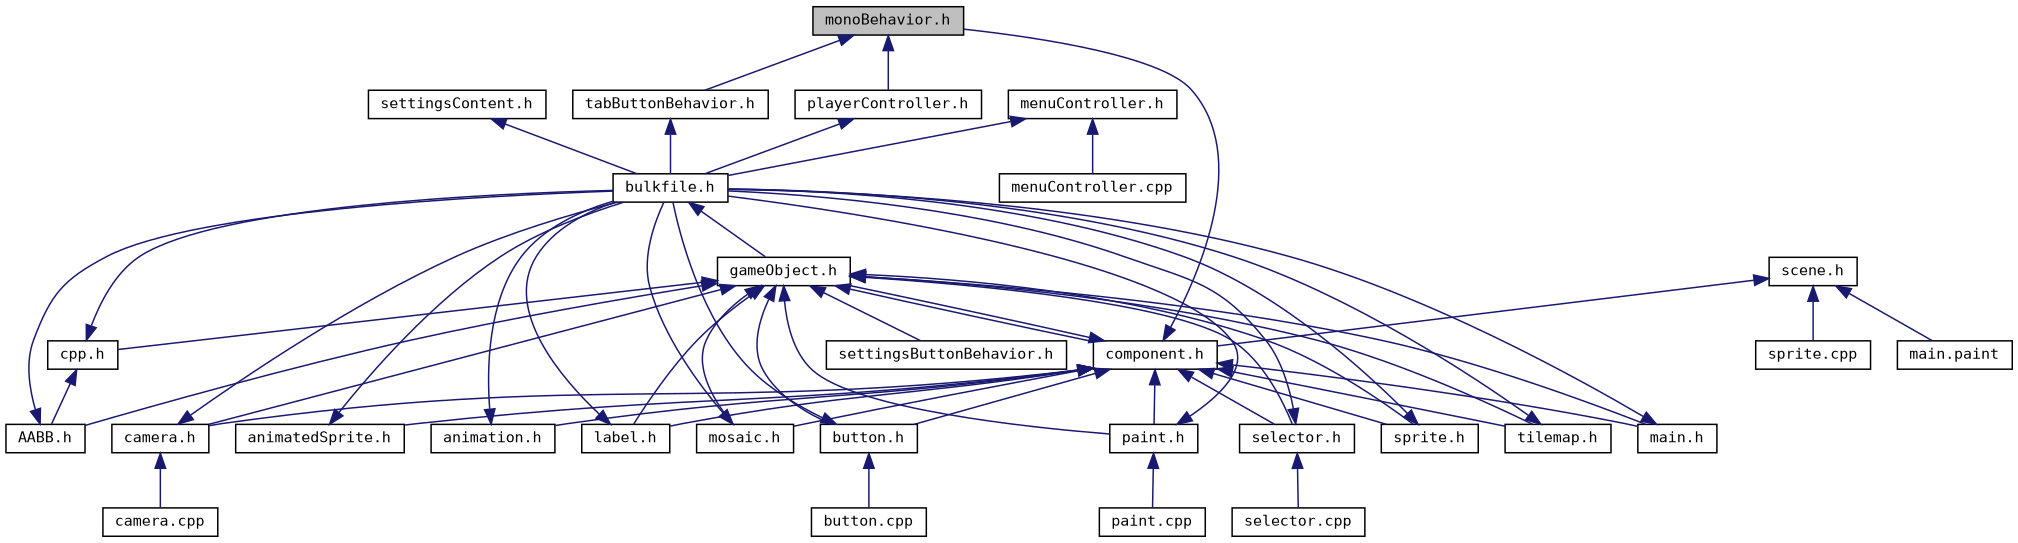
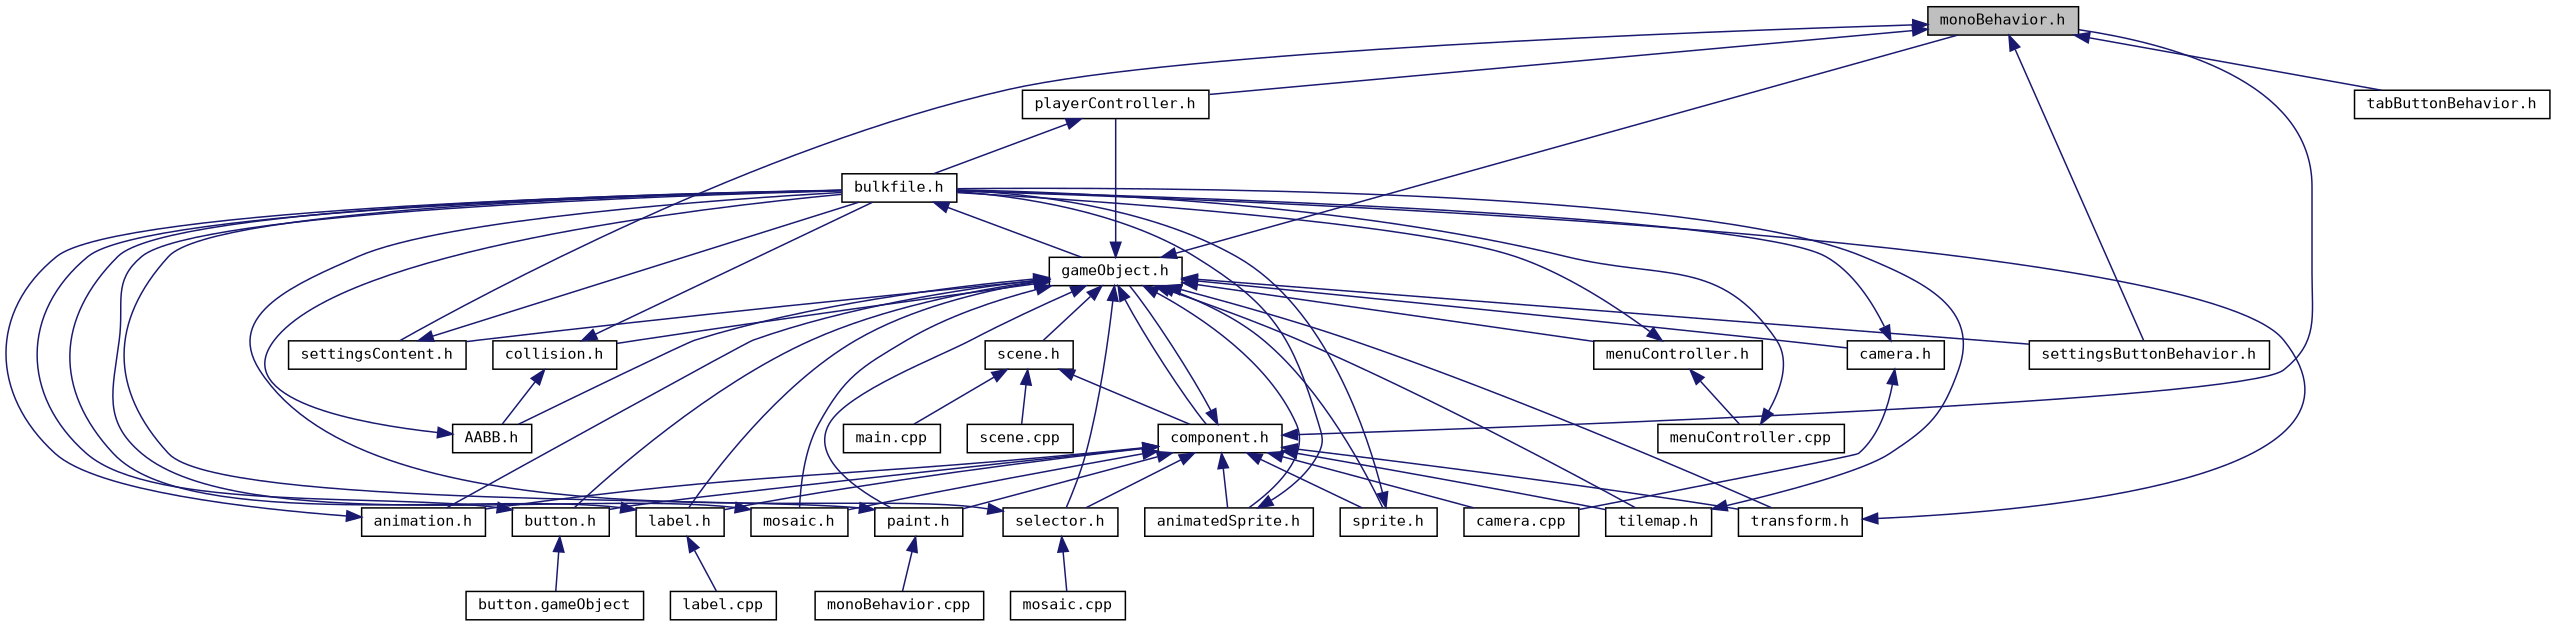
edge "settingsContent.h" -> "monoBehavior.h": added
edge "monoBehavior.h" -> "gameObject.h": added
edge "bulkfile.h" -> "tabButtonBehavior.h": now "bulkfile.h" -> "menuController.cpp"
edge "playerController.h" -> "gameObject.h": added
edge "settingsButtonBehavior.h" -> "monoBehavior.h": added
edge "settingsContent.h" -> "gameObject.h": added
edge "menuController.h" -> "gameObject.h": added
edge "scene.h" -> "gameObject.h": added
edge "animation.h" -> "gameObject.h": added
node "cpp.h": label "cpp.h" -> "collision.h"
node "sprite.cpp": label "sprite.cpp" -> "scene.cpp"
node "main.paint": label "main.paint" -> "main.cpp"
edge "animatedSprite.h" -> "gameObject.h": added
edge "camera.h" -> "component.h": now "camera.cpp" -> "component.h"
node "main.h": label "main.h" -> "transform.h"
node "button.cpp": label "button.cpp" -> "button.gameObject"
node "paint.cpp": label "paint.cpp" -> "monoBehavior.cpp"
node "selector.cpp": label "selector.cpp" -> "mosaic.cpp"
node "label.cpp": added
